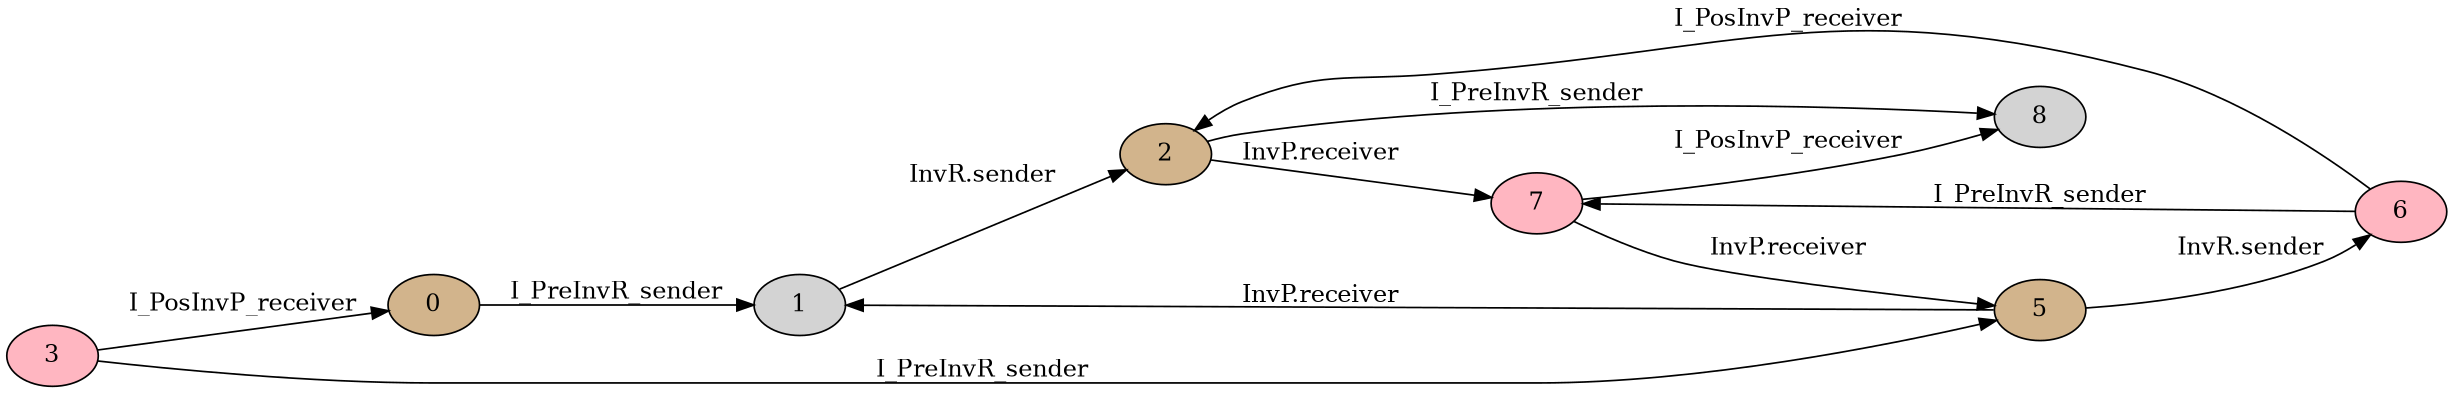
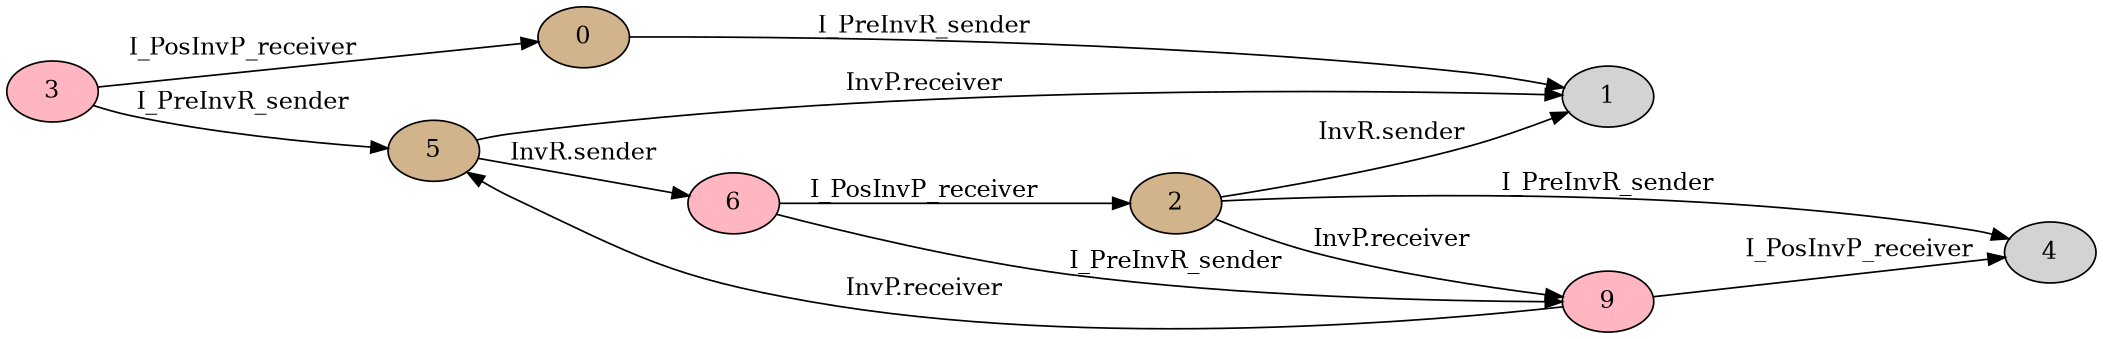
node "8": label "8" -> "4"
node "7": label "7" -> "9"
edge "1" -> "2": reversed
